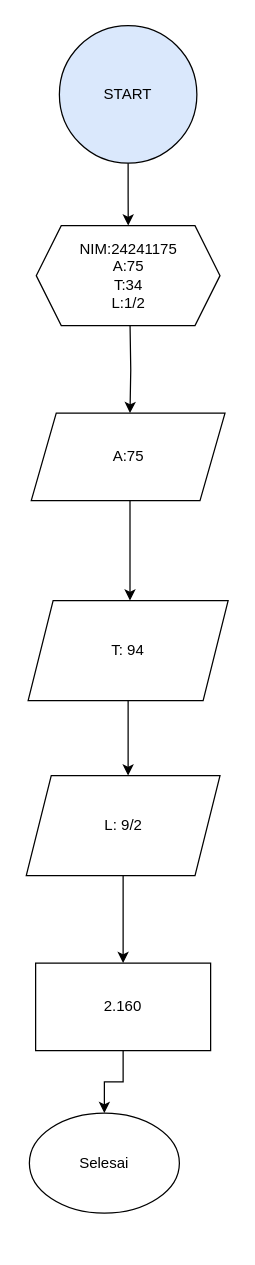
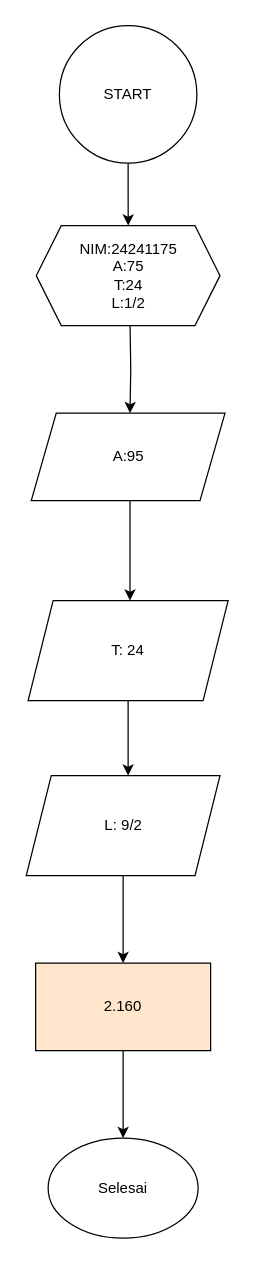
node "START": fillcolor #dae8fc -> #ffffff
node "NIM:24241175 A:75 T:34 L:1/2": label "NIM:24241175 A:75 T:34 L:1/2" -> "NIM:24241175 A:75 T:24 L:1/2"
node "A:75": label "A:75" -> "A:95"
node "T: 94": label "T: 94" -> "T: 24"
node "2.160": fillcolor #ffffff -> #ffe6cc
node "Selesai": moved (104, 1163) -> (123, 1188)
